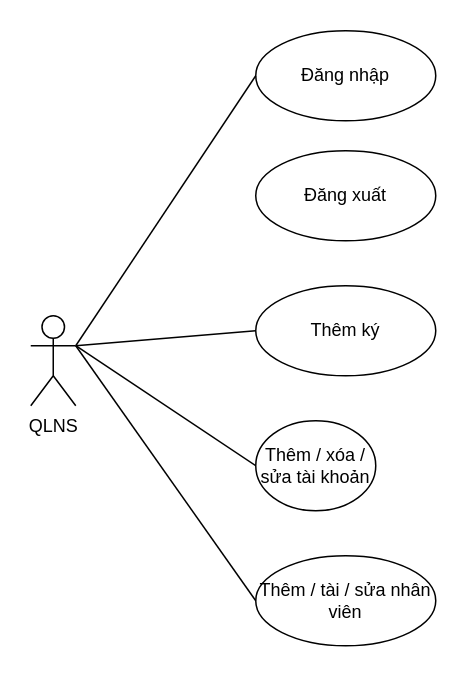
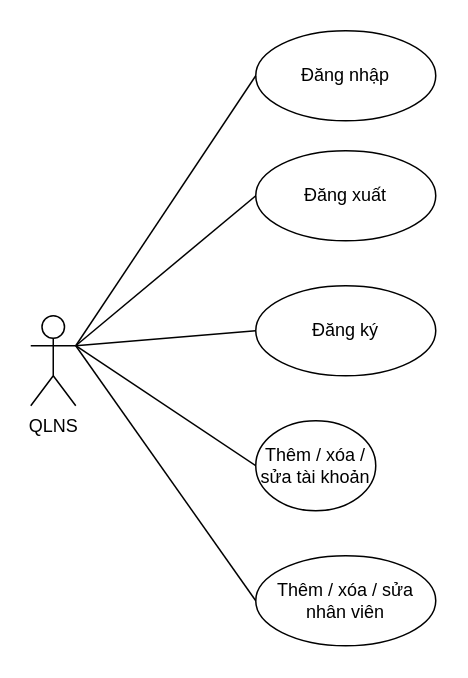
edge "Đăng xuất" -- "QLNS": added
node "Thêm ký": label "Thêm ký" -> "Đăng ký"
node "Thêm / tài / sửa nhân viên": label "Thêm / tài / sửa nhân viên" -> "Thêm / xóa / sửa nhân viên"
